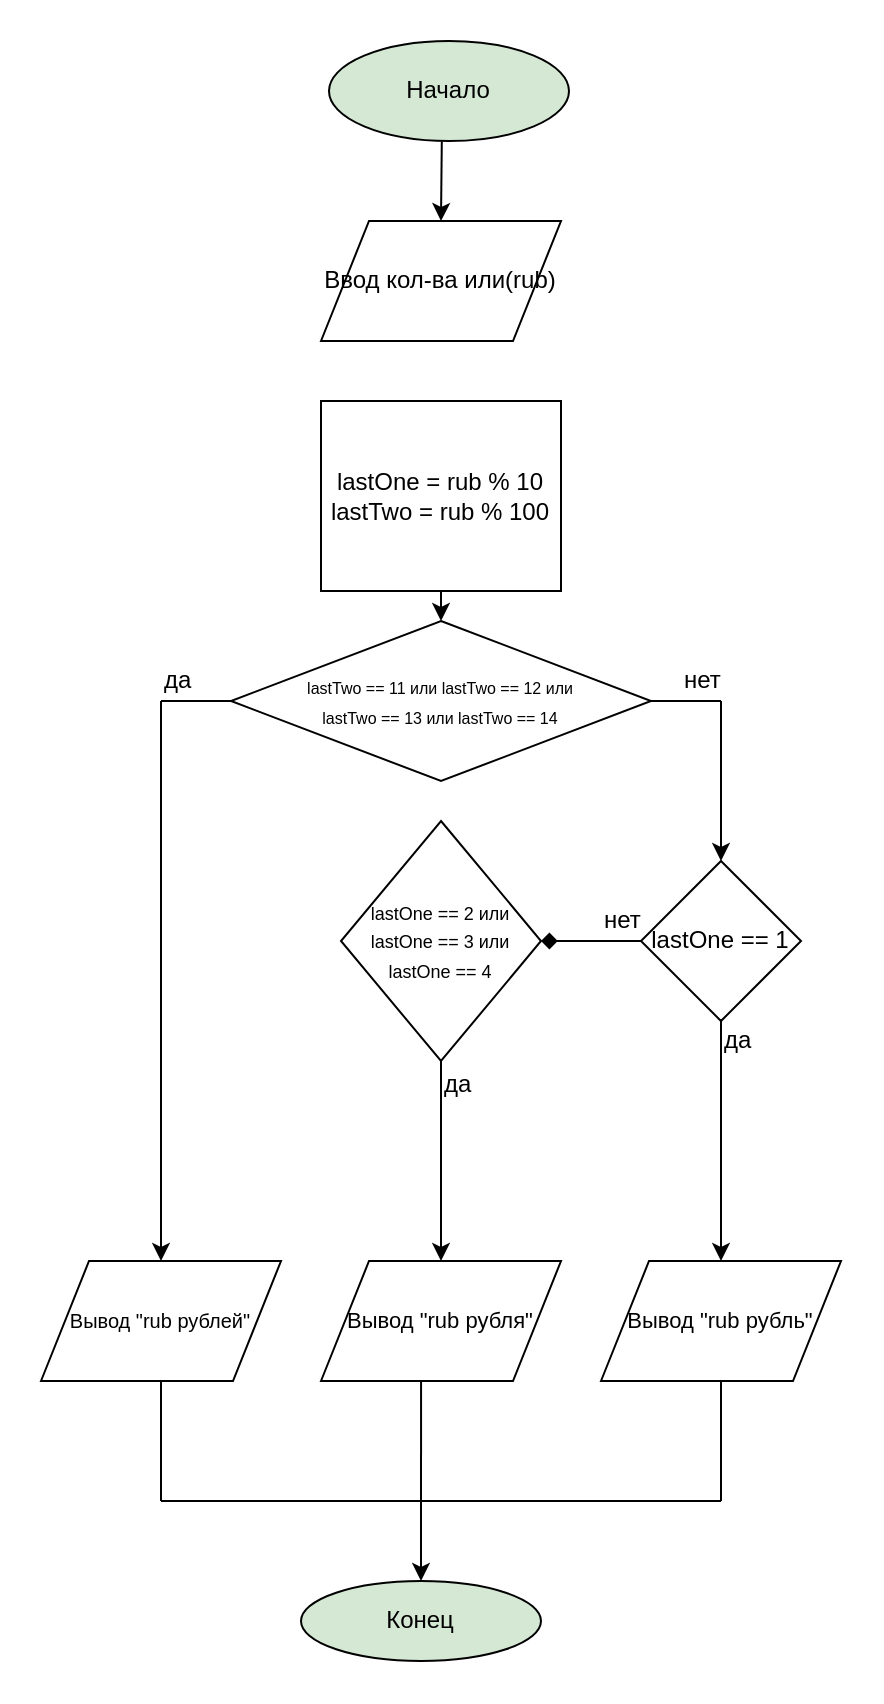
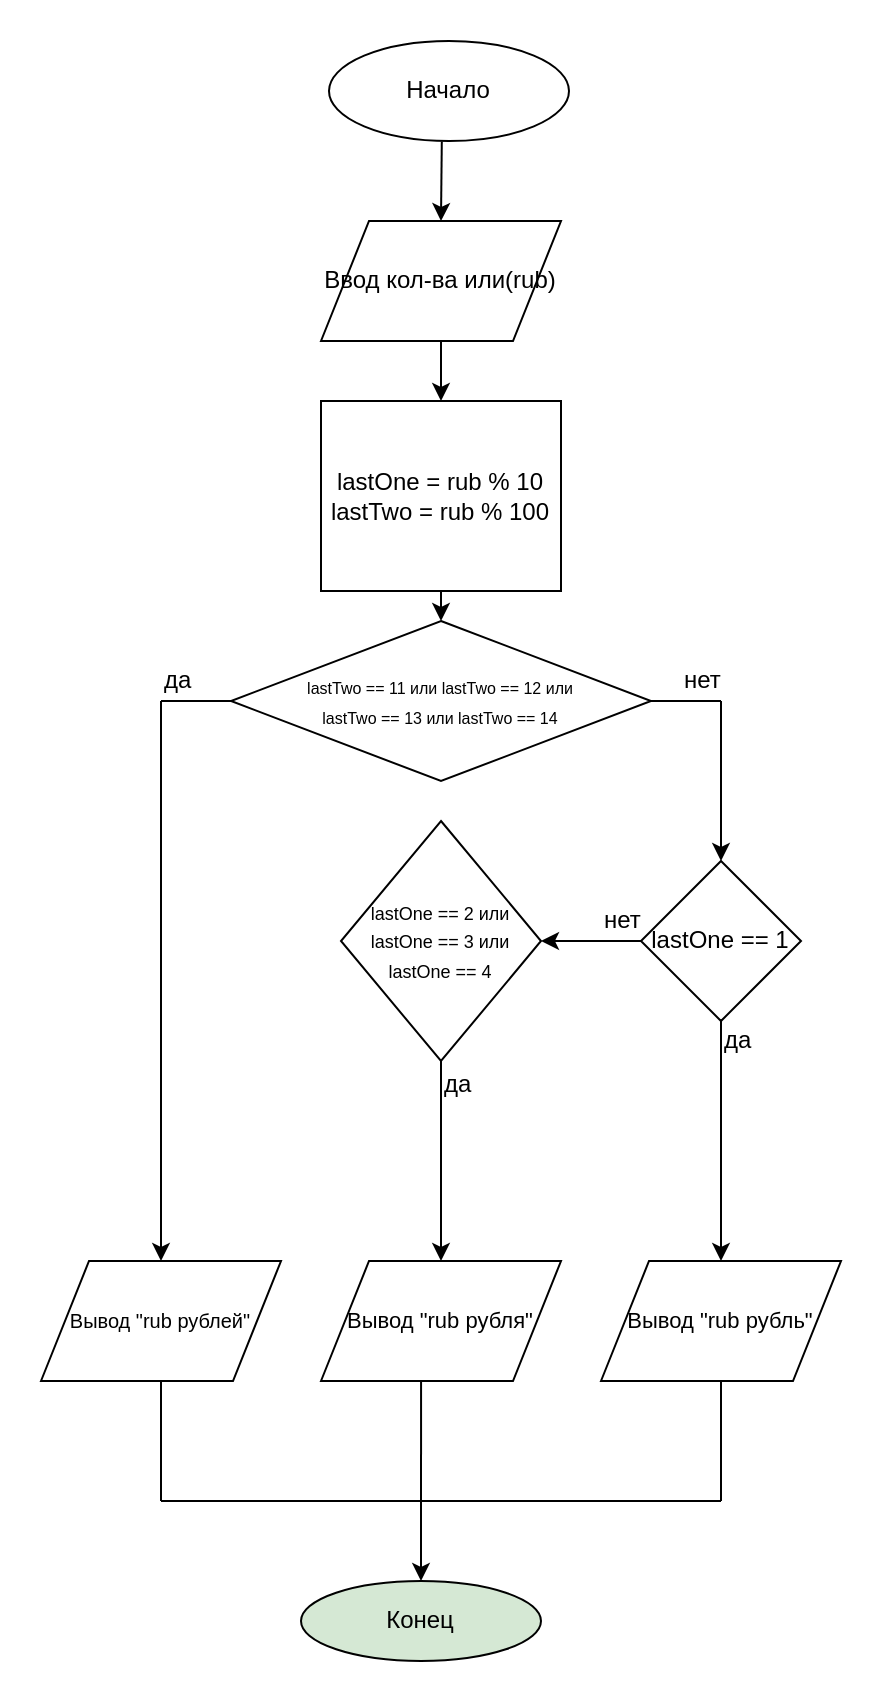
node "Начало": fillcolor #d5e8d4 -> #ffffff
edge "Ввод кол-ва или(rub)" -> "lastOne = rub % 10 lastTwo = rub % 100": added
edge "lastOne == 1" -> "lastOne == 2 или lastOne == 3 или lastOne == 4": arrowhead diamond -> classic
